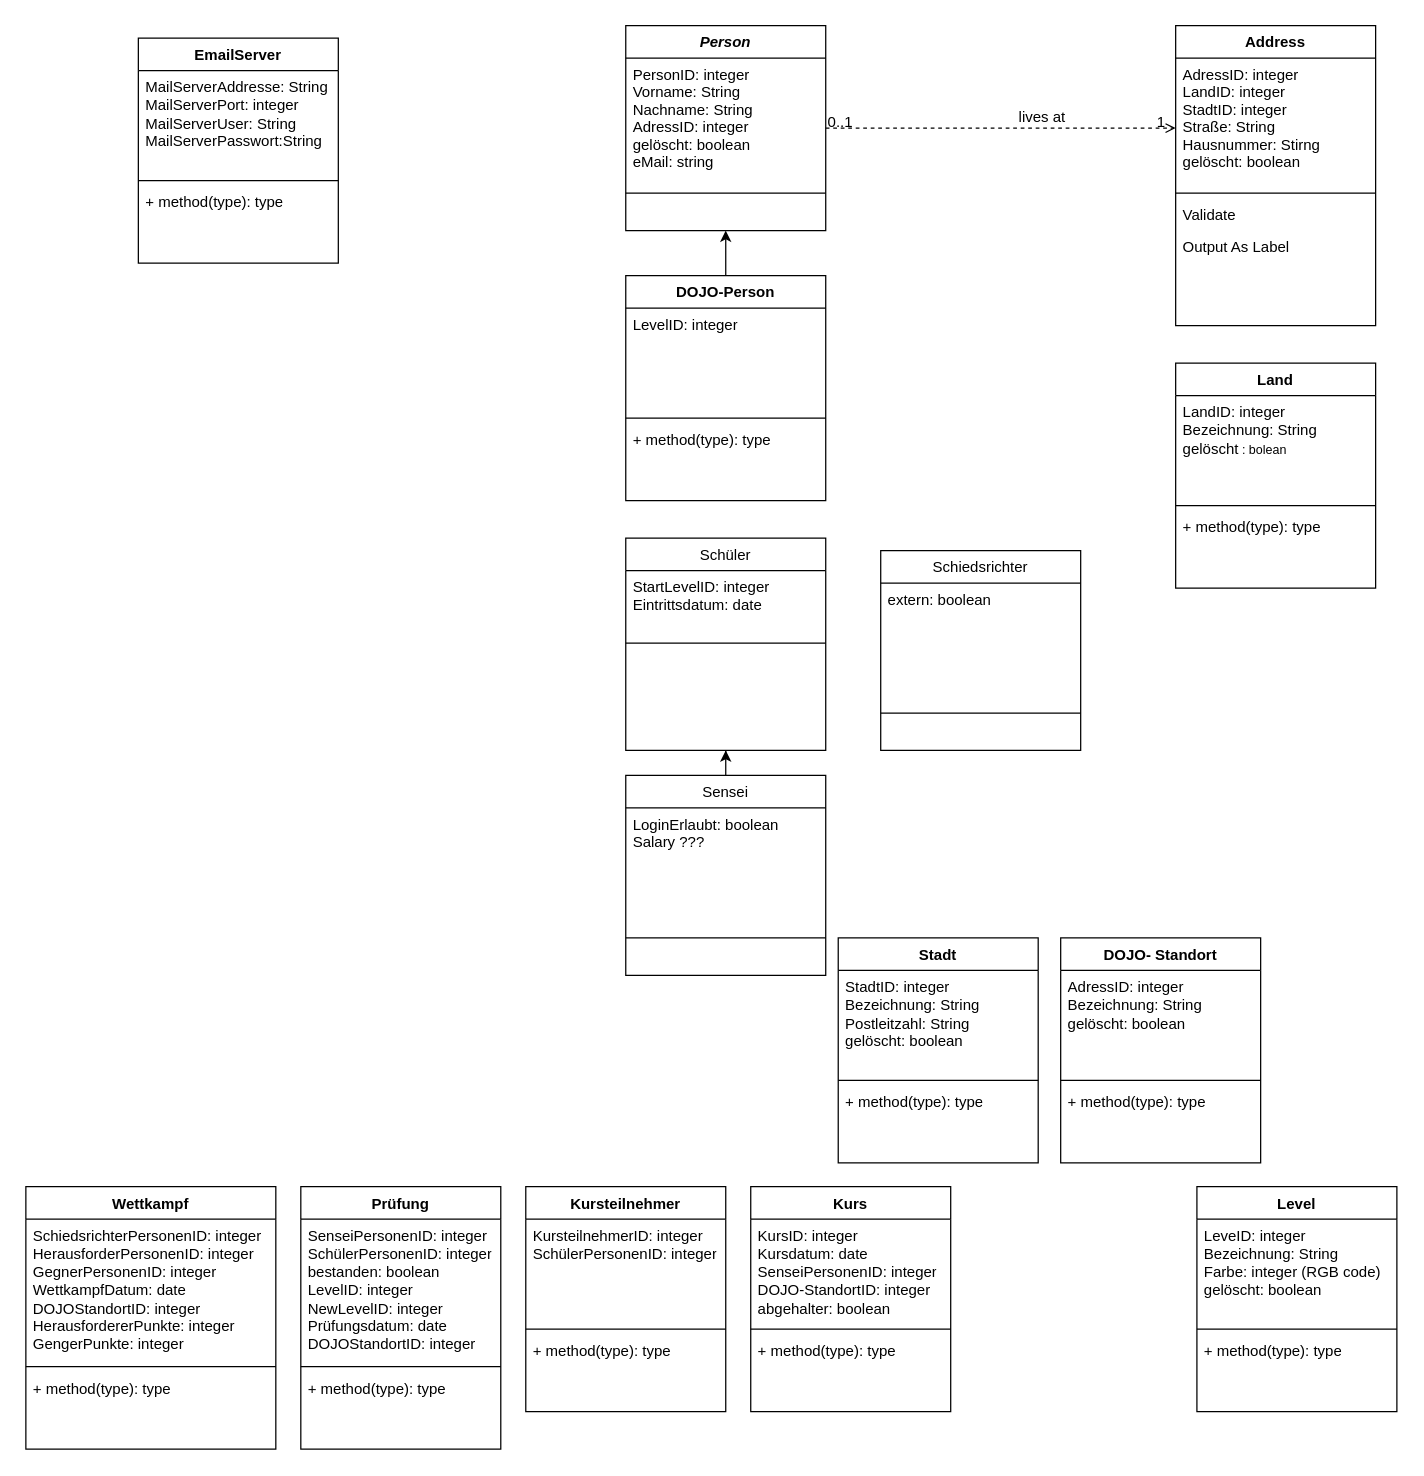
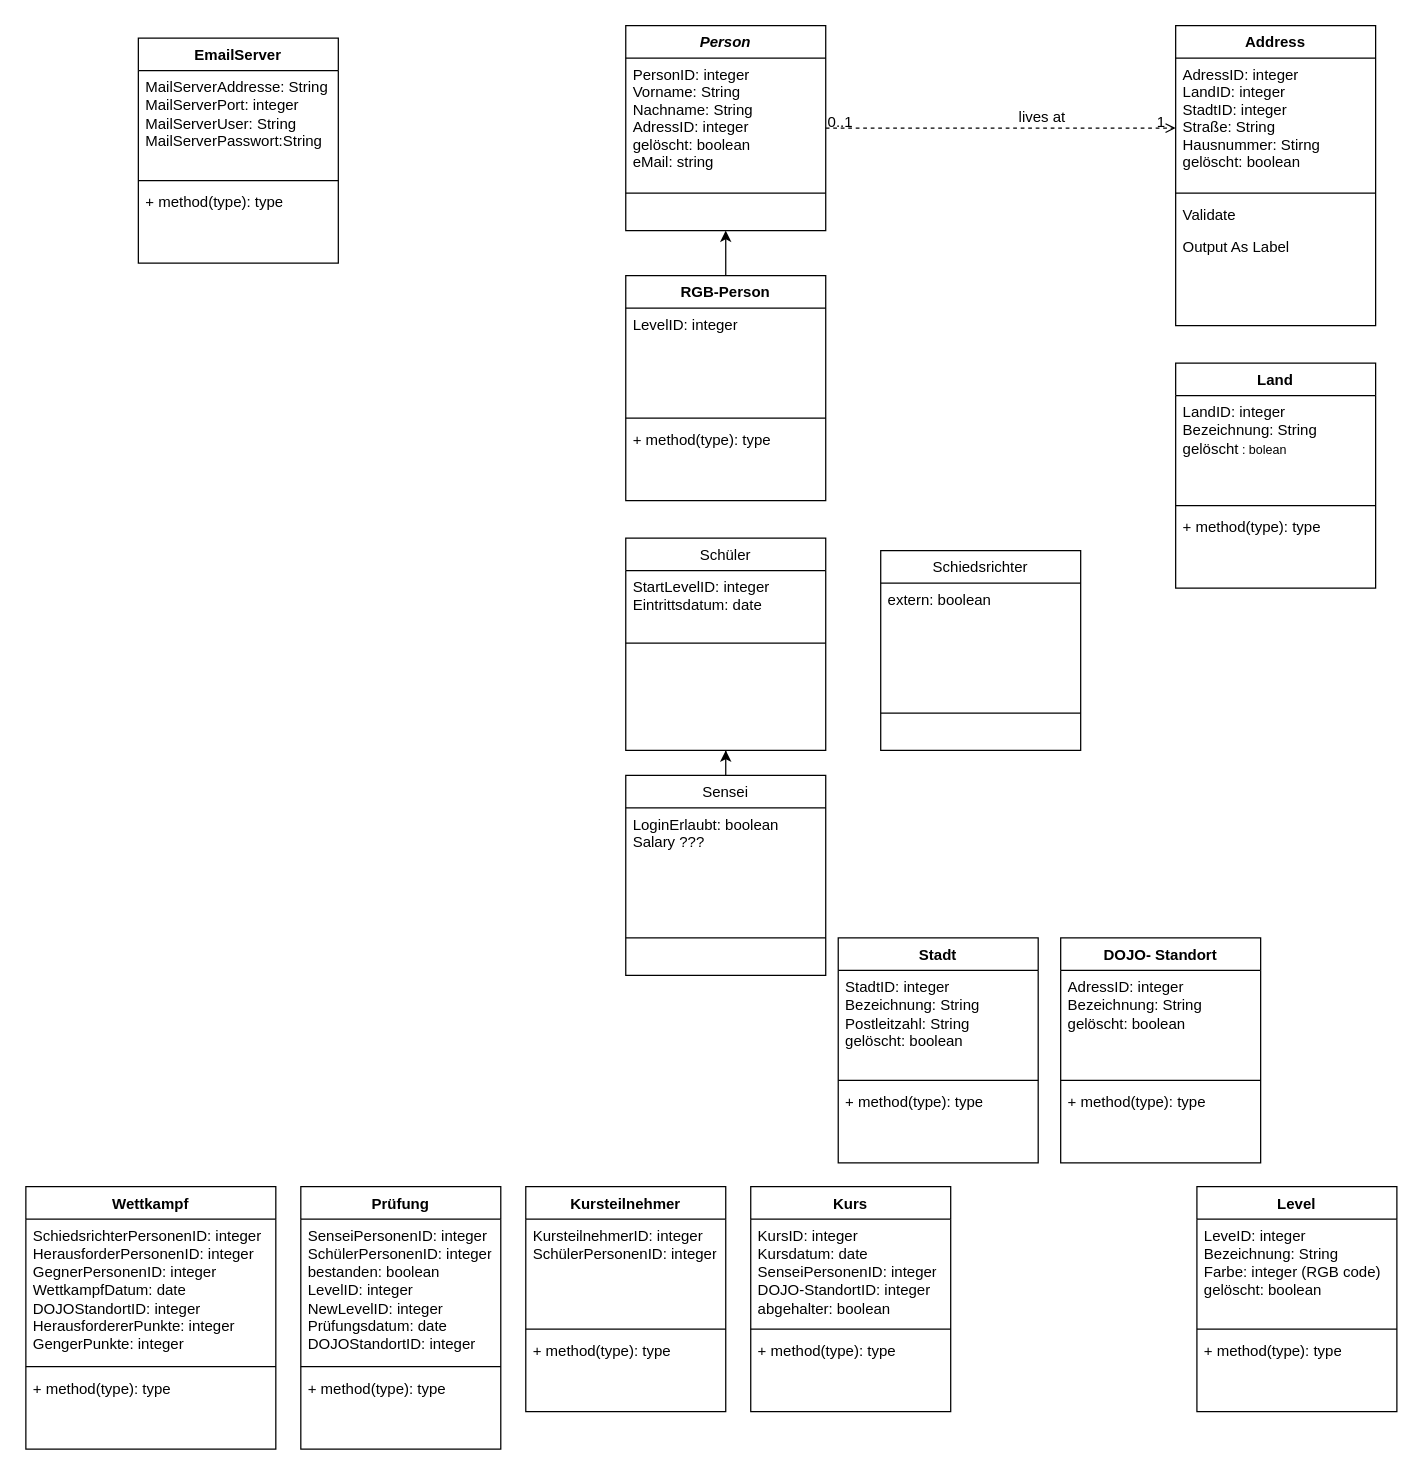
node "DOJO-Person": label "DOJO-Person" -> "RGB-Person"
